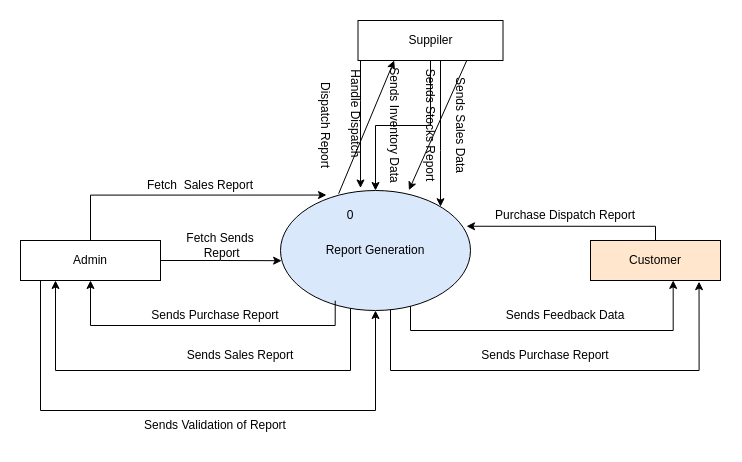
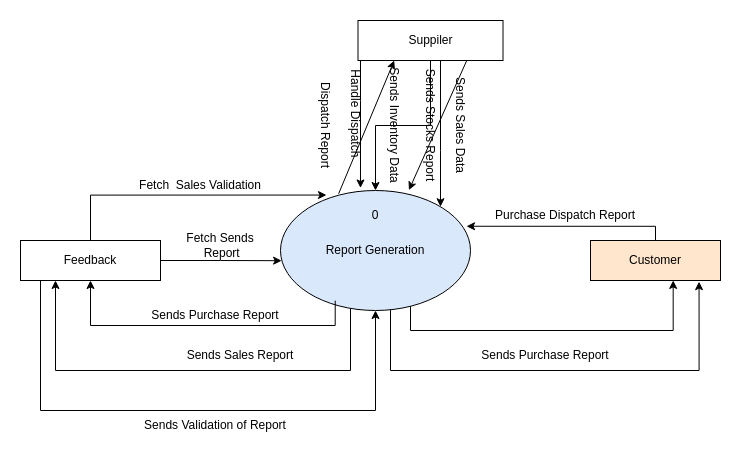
node "Fetch Sales Report": label "Fetch Sales Report" -> "Fetch Sales Validation"
node "0": moved (351, 216) -> (376, 216)
node "Admin": label "Admin" -> "Feedback"
node "Sends Feedback Data": removed
